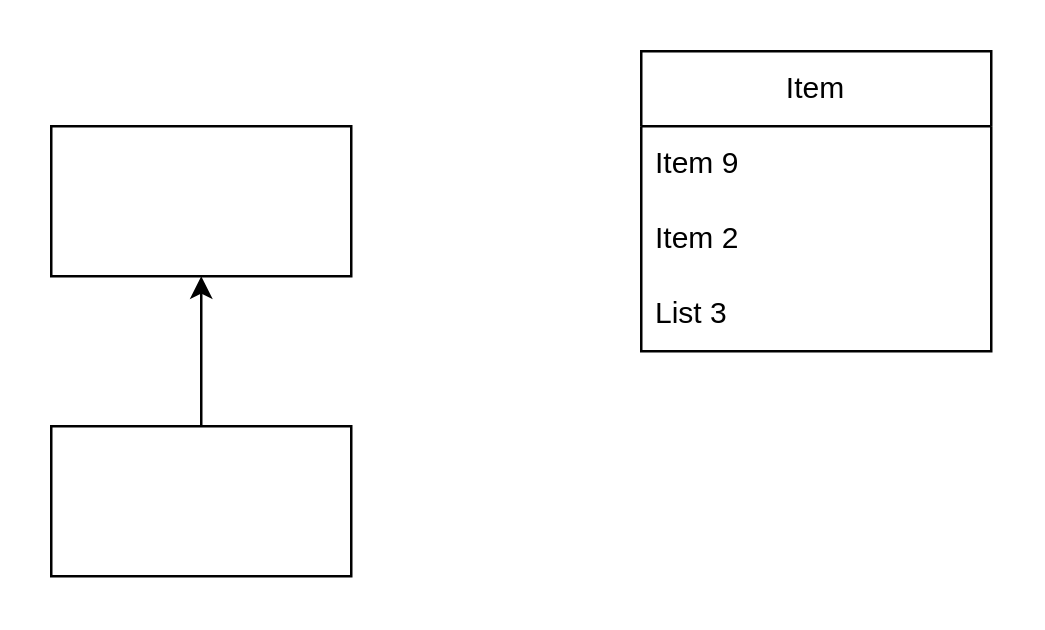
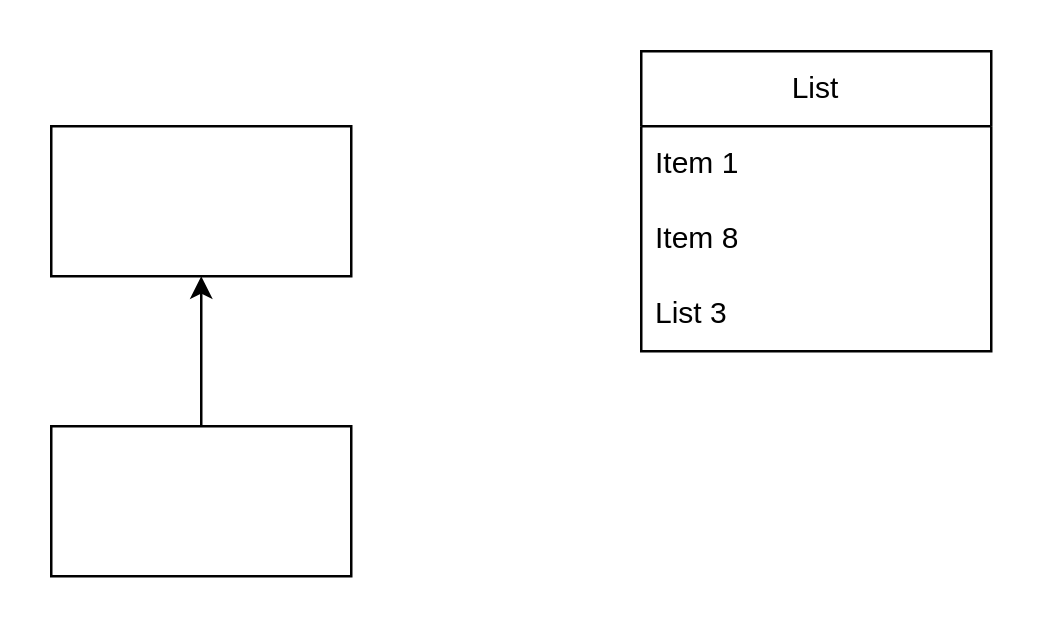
node "Item": label "Item" -> "List"
node "Item 9": label "Item 9" -> "Item 1"
node "Item 2": label "Item 2" -> "Item 8"
